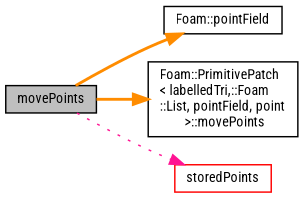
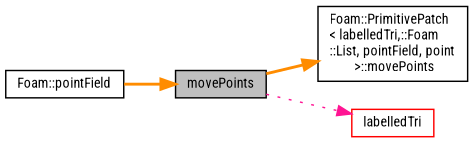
edge "movePoints" -> "Foam::pointField": reversed
node "storedPoints": label "storedPoints" -> "labelledTri"
